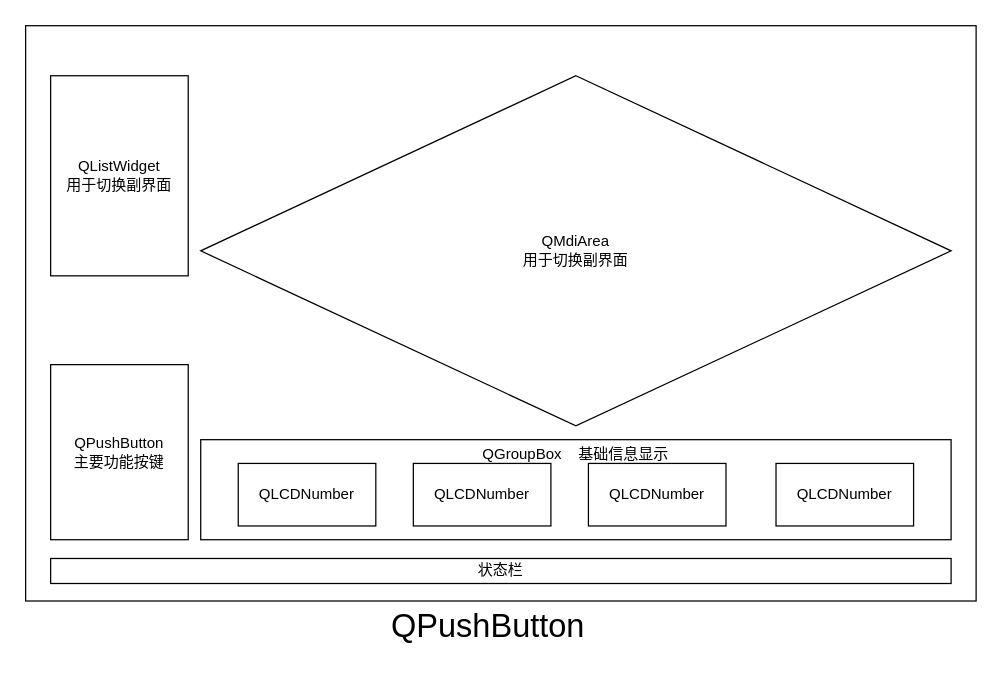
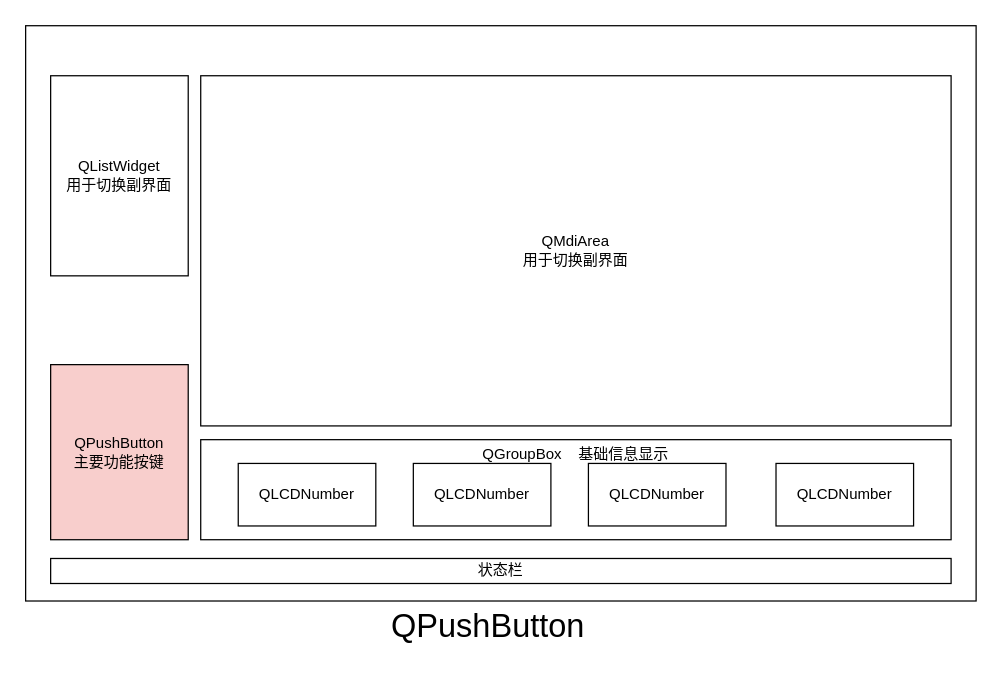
node "QMdiArea 用于切换副界面": shape diamond -> rectangle
node "QPushButton 主要功能按键": fillcolor #ffffff -> #f8cecc
